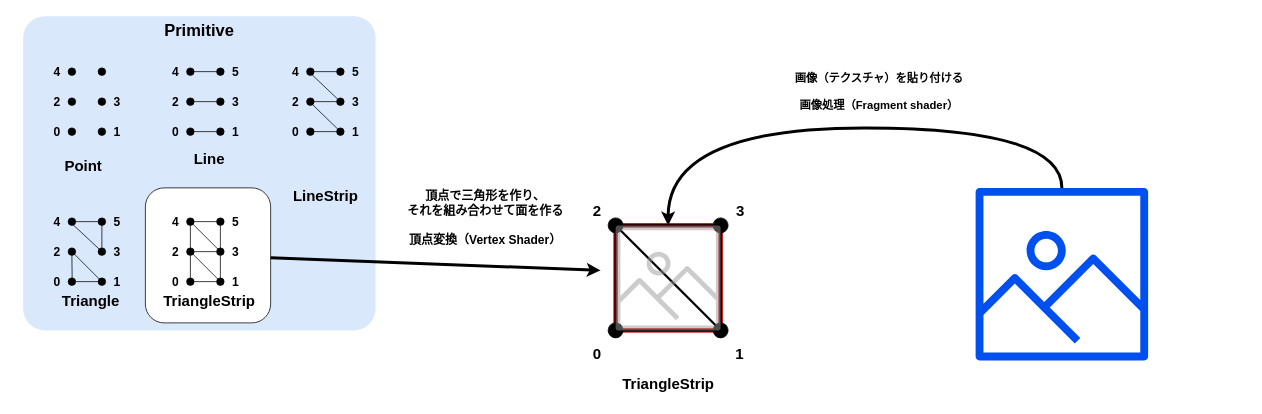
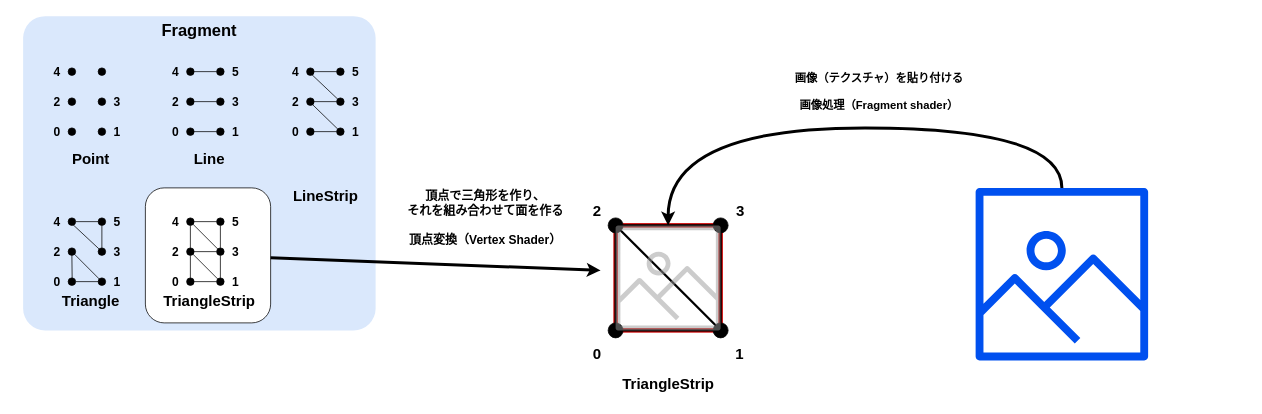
node "Primitive": label "Primitive" -> "Fragment"
node "Point": moved (83, 165) -> (90, 158)
